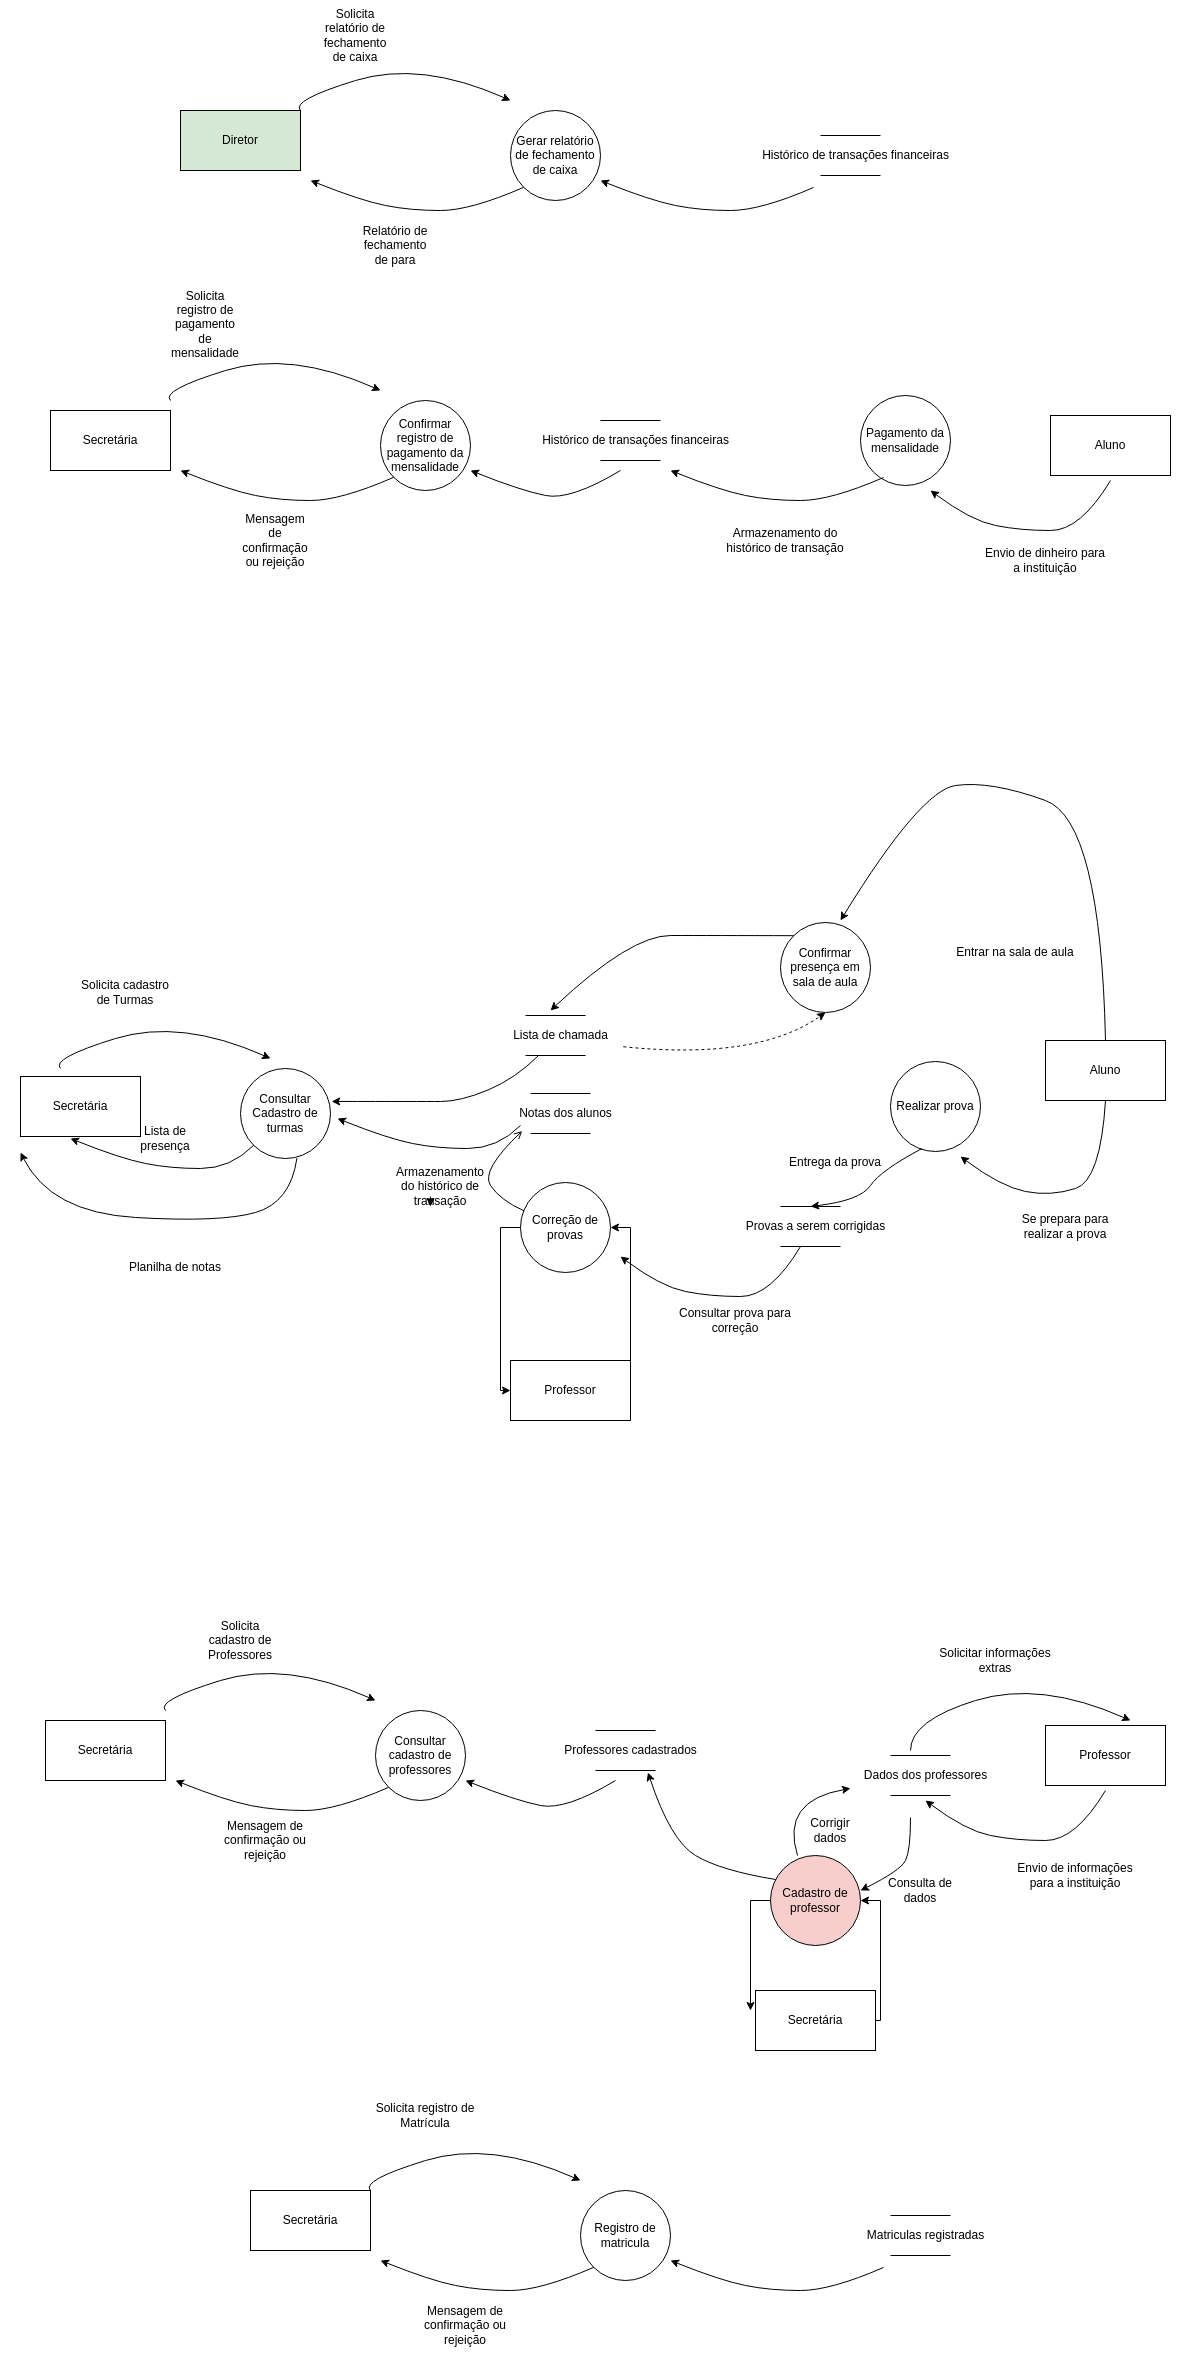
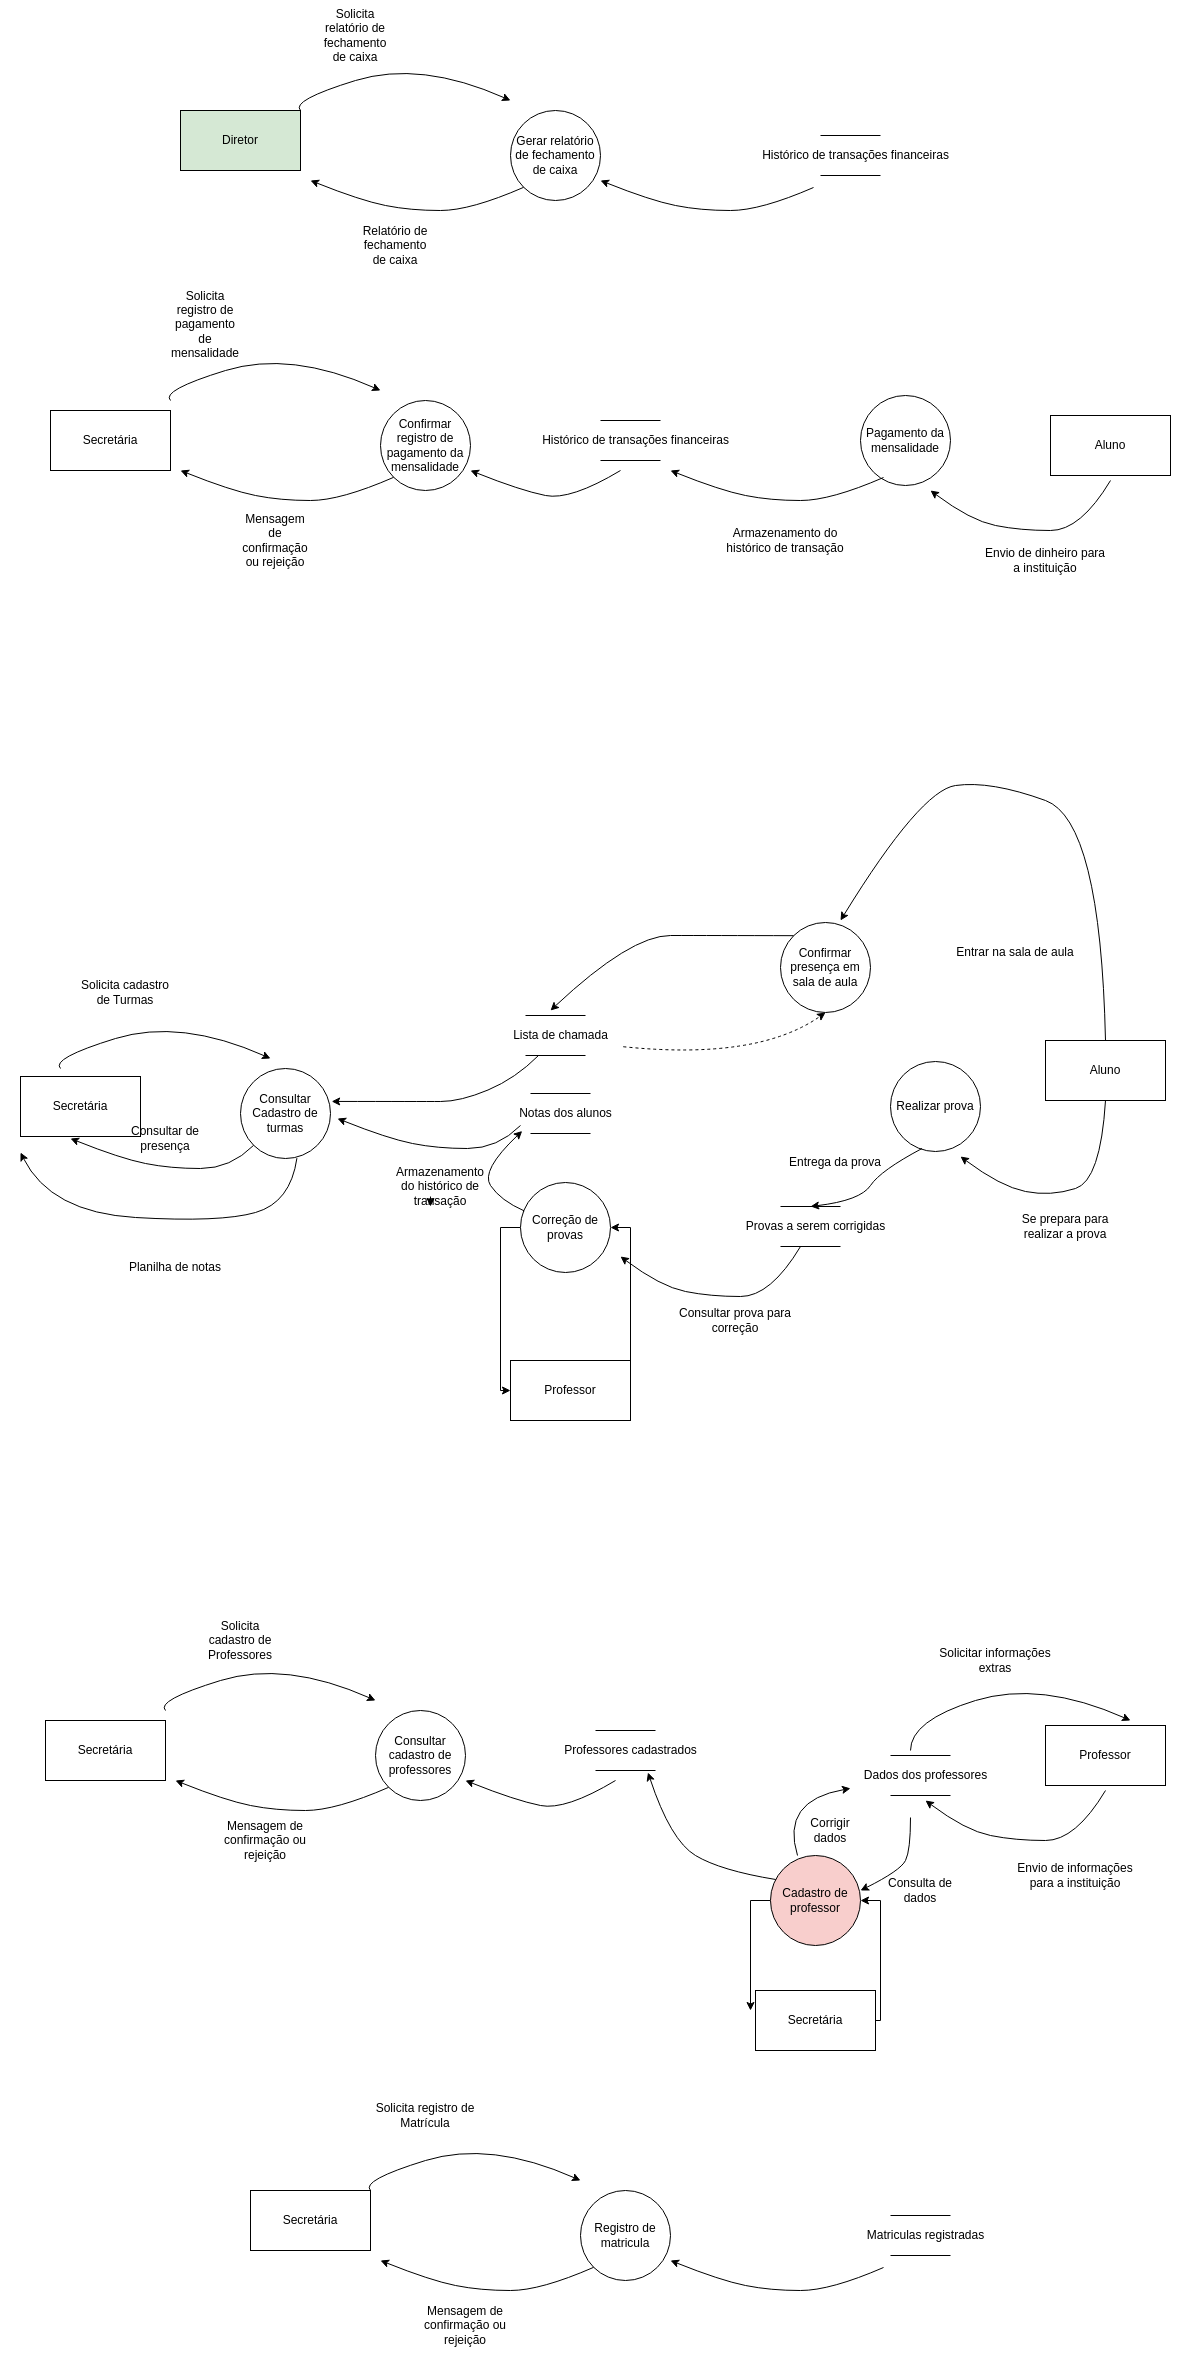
node "Relatório de fechamento de para": label "Relatório de fechamento de para" -> "Relatório de fechamento de caixa"
edge "Correção de provas" -> "Notas dos alunos": arrowhead open -> classic
node "Lista de presença": label "Lista de presença" -> "Consultar de presença"
